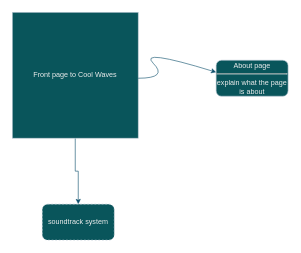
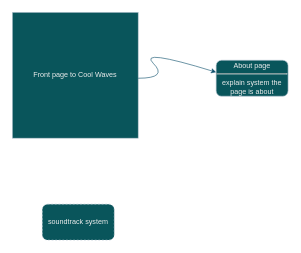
node "About pageexplain what the page is about": label "About pageexplain what the page is about" -> "About pageexplain system the page is about"
edge "Front page to Cool Waves" -> "soundtrack system": removed
